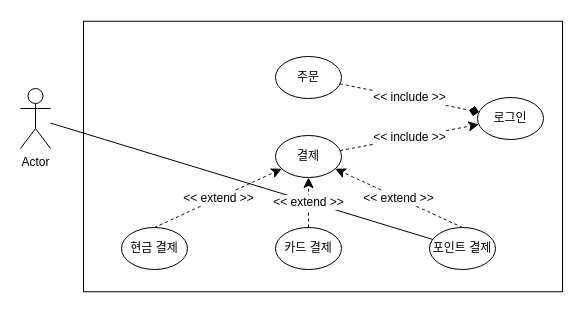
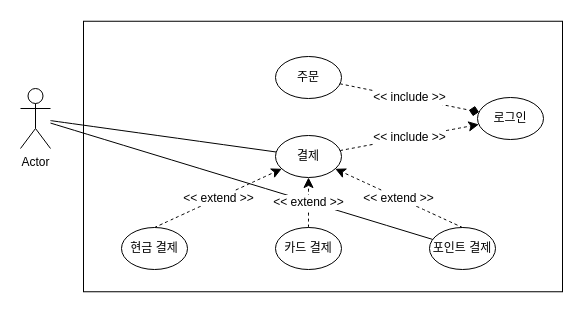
edge "Actor" -- "결제": added
